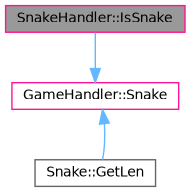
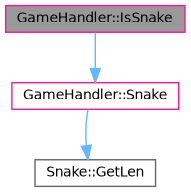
node "SnakeHandler::IsSnake": label "SnakeHandler::IsSnake" -> "GameHandler::IsSnake"
edge "Snake::GetLen" -> "GameHandler::Snake": reversed
